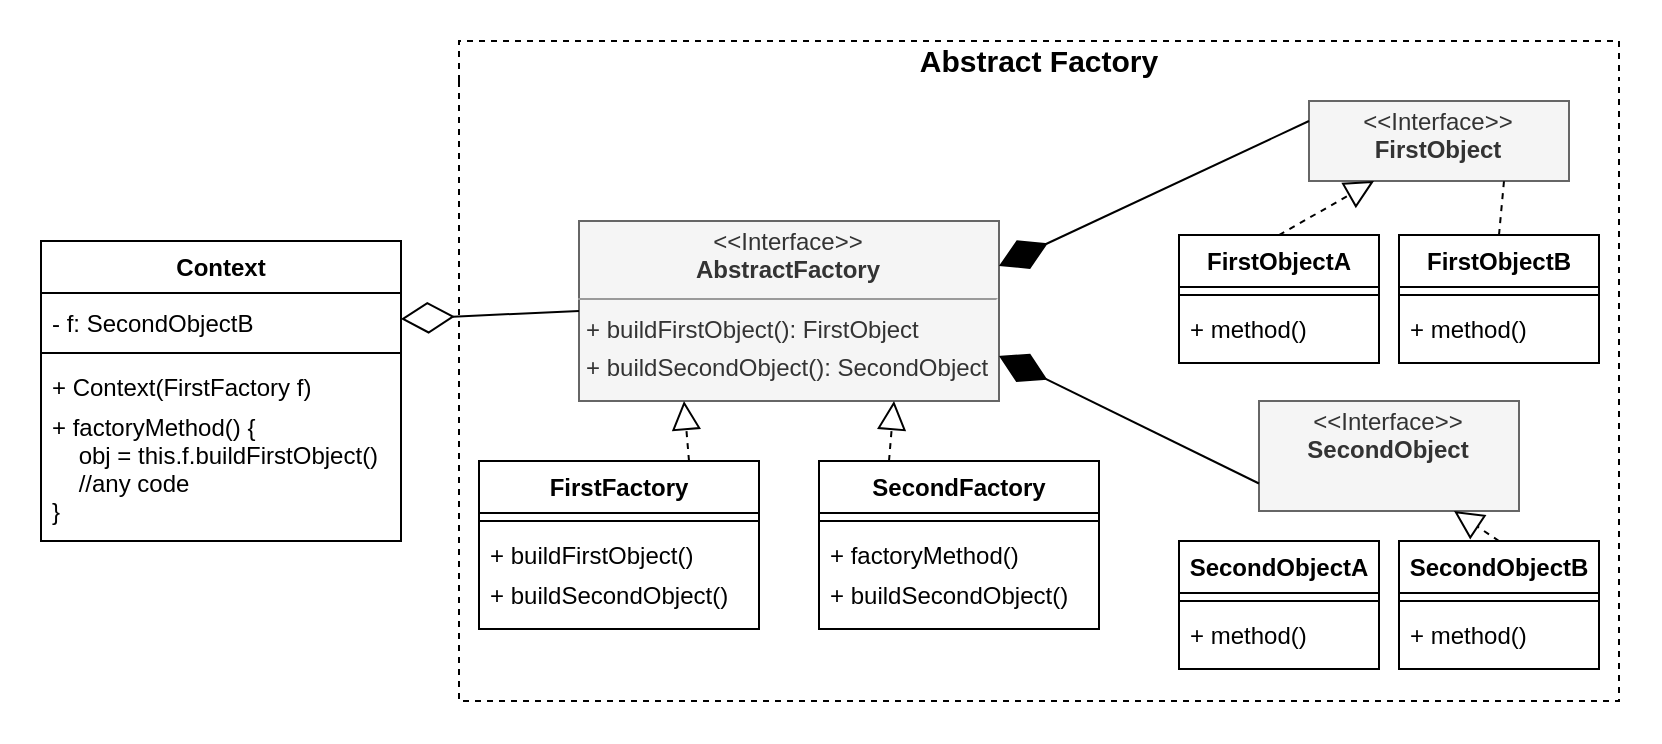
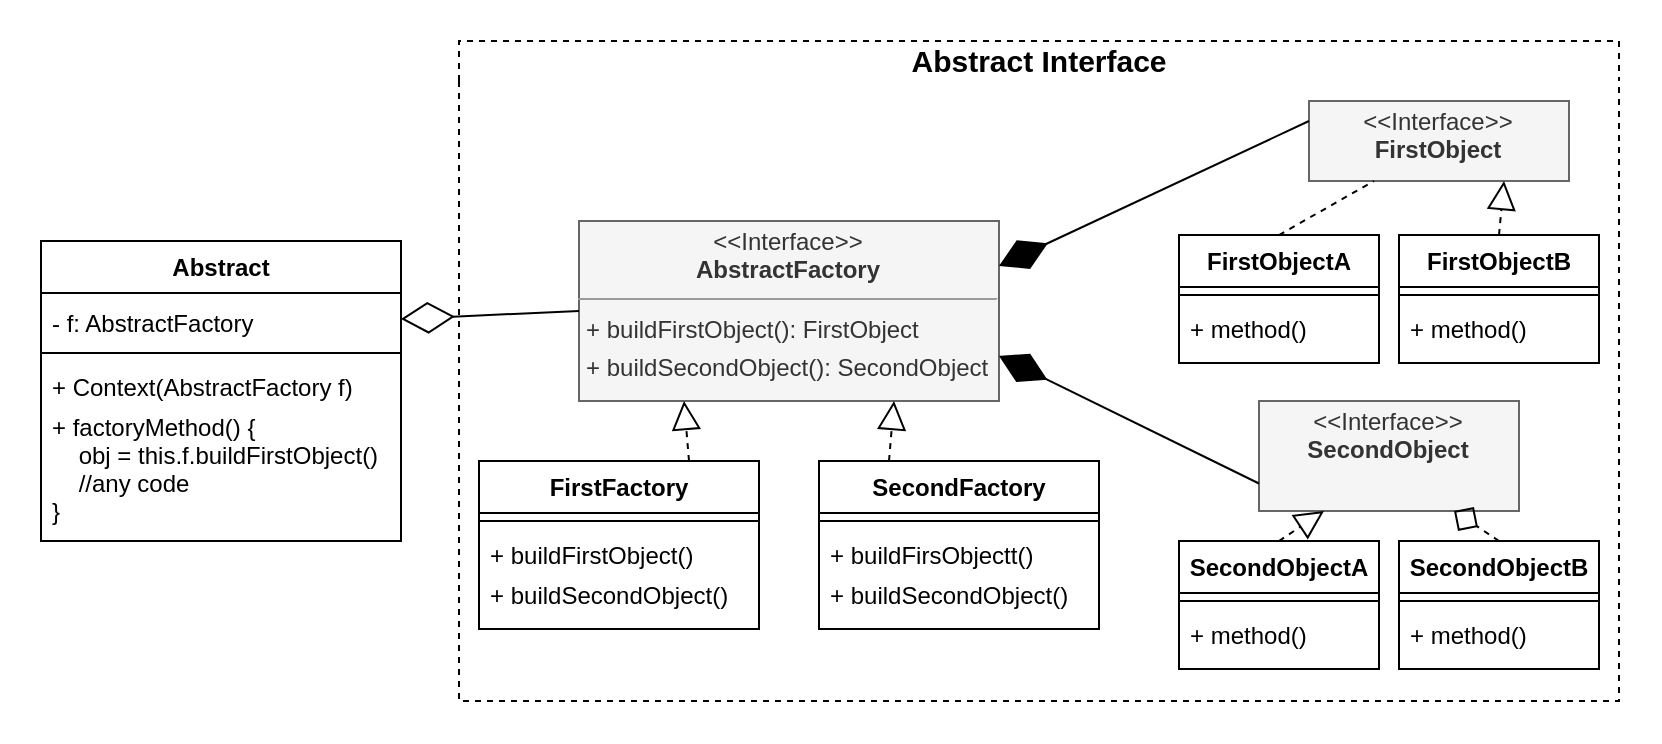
node "Abstract Factory": label "Abstract Factory" -> "Abstract Interface"
edge "FirstObjectA" -> "<<Interface>> FirstObject": arrowhead block -> none
edge "<<Interface>> FirstObject" -- "FirstObjectB": arrowhead none -> block
node "Context": label "Context" -> "Abstract"
node "- f: SecondObjectB": label "- f: SecondObjectB" -> "- f: AbstractFactory"
node "+ Context(FirstFactory f)": label "+ Context(FirstFactory f)" -> "+ Context(AbstractFactory f)"
edge "SecondObjectB" -> "<<Interface>> SecondObject": arrowhead block -> diamond
edge "SecondObjectA" -> "<<Interface>> SecondObject": added
node "+ factoryMethod()": label "+ factoryMethod()" -> "+ buildFirsObjectt()"
